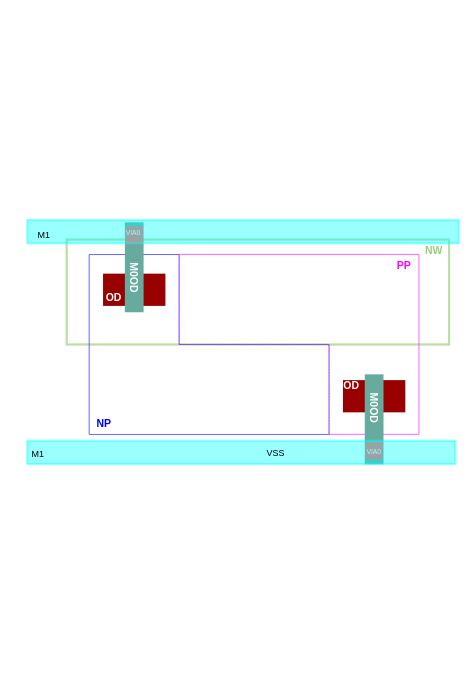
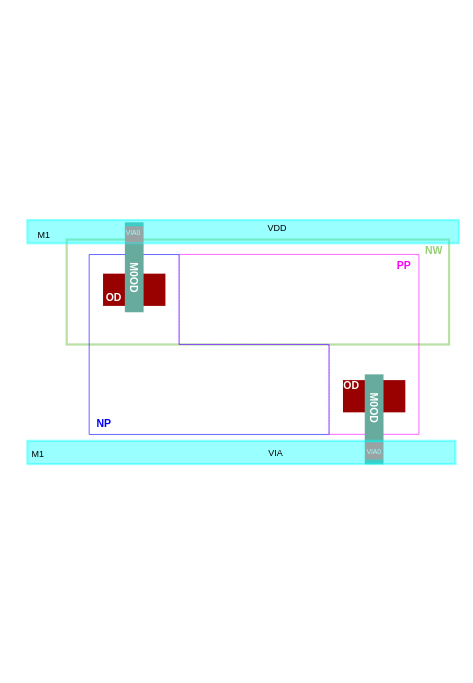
node "VDD": added
node "VSS": label "VSS" -> "VIA"
